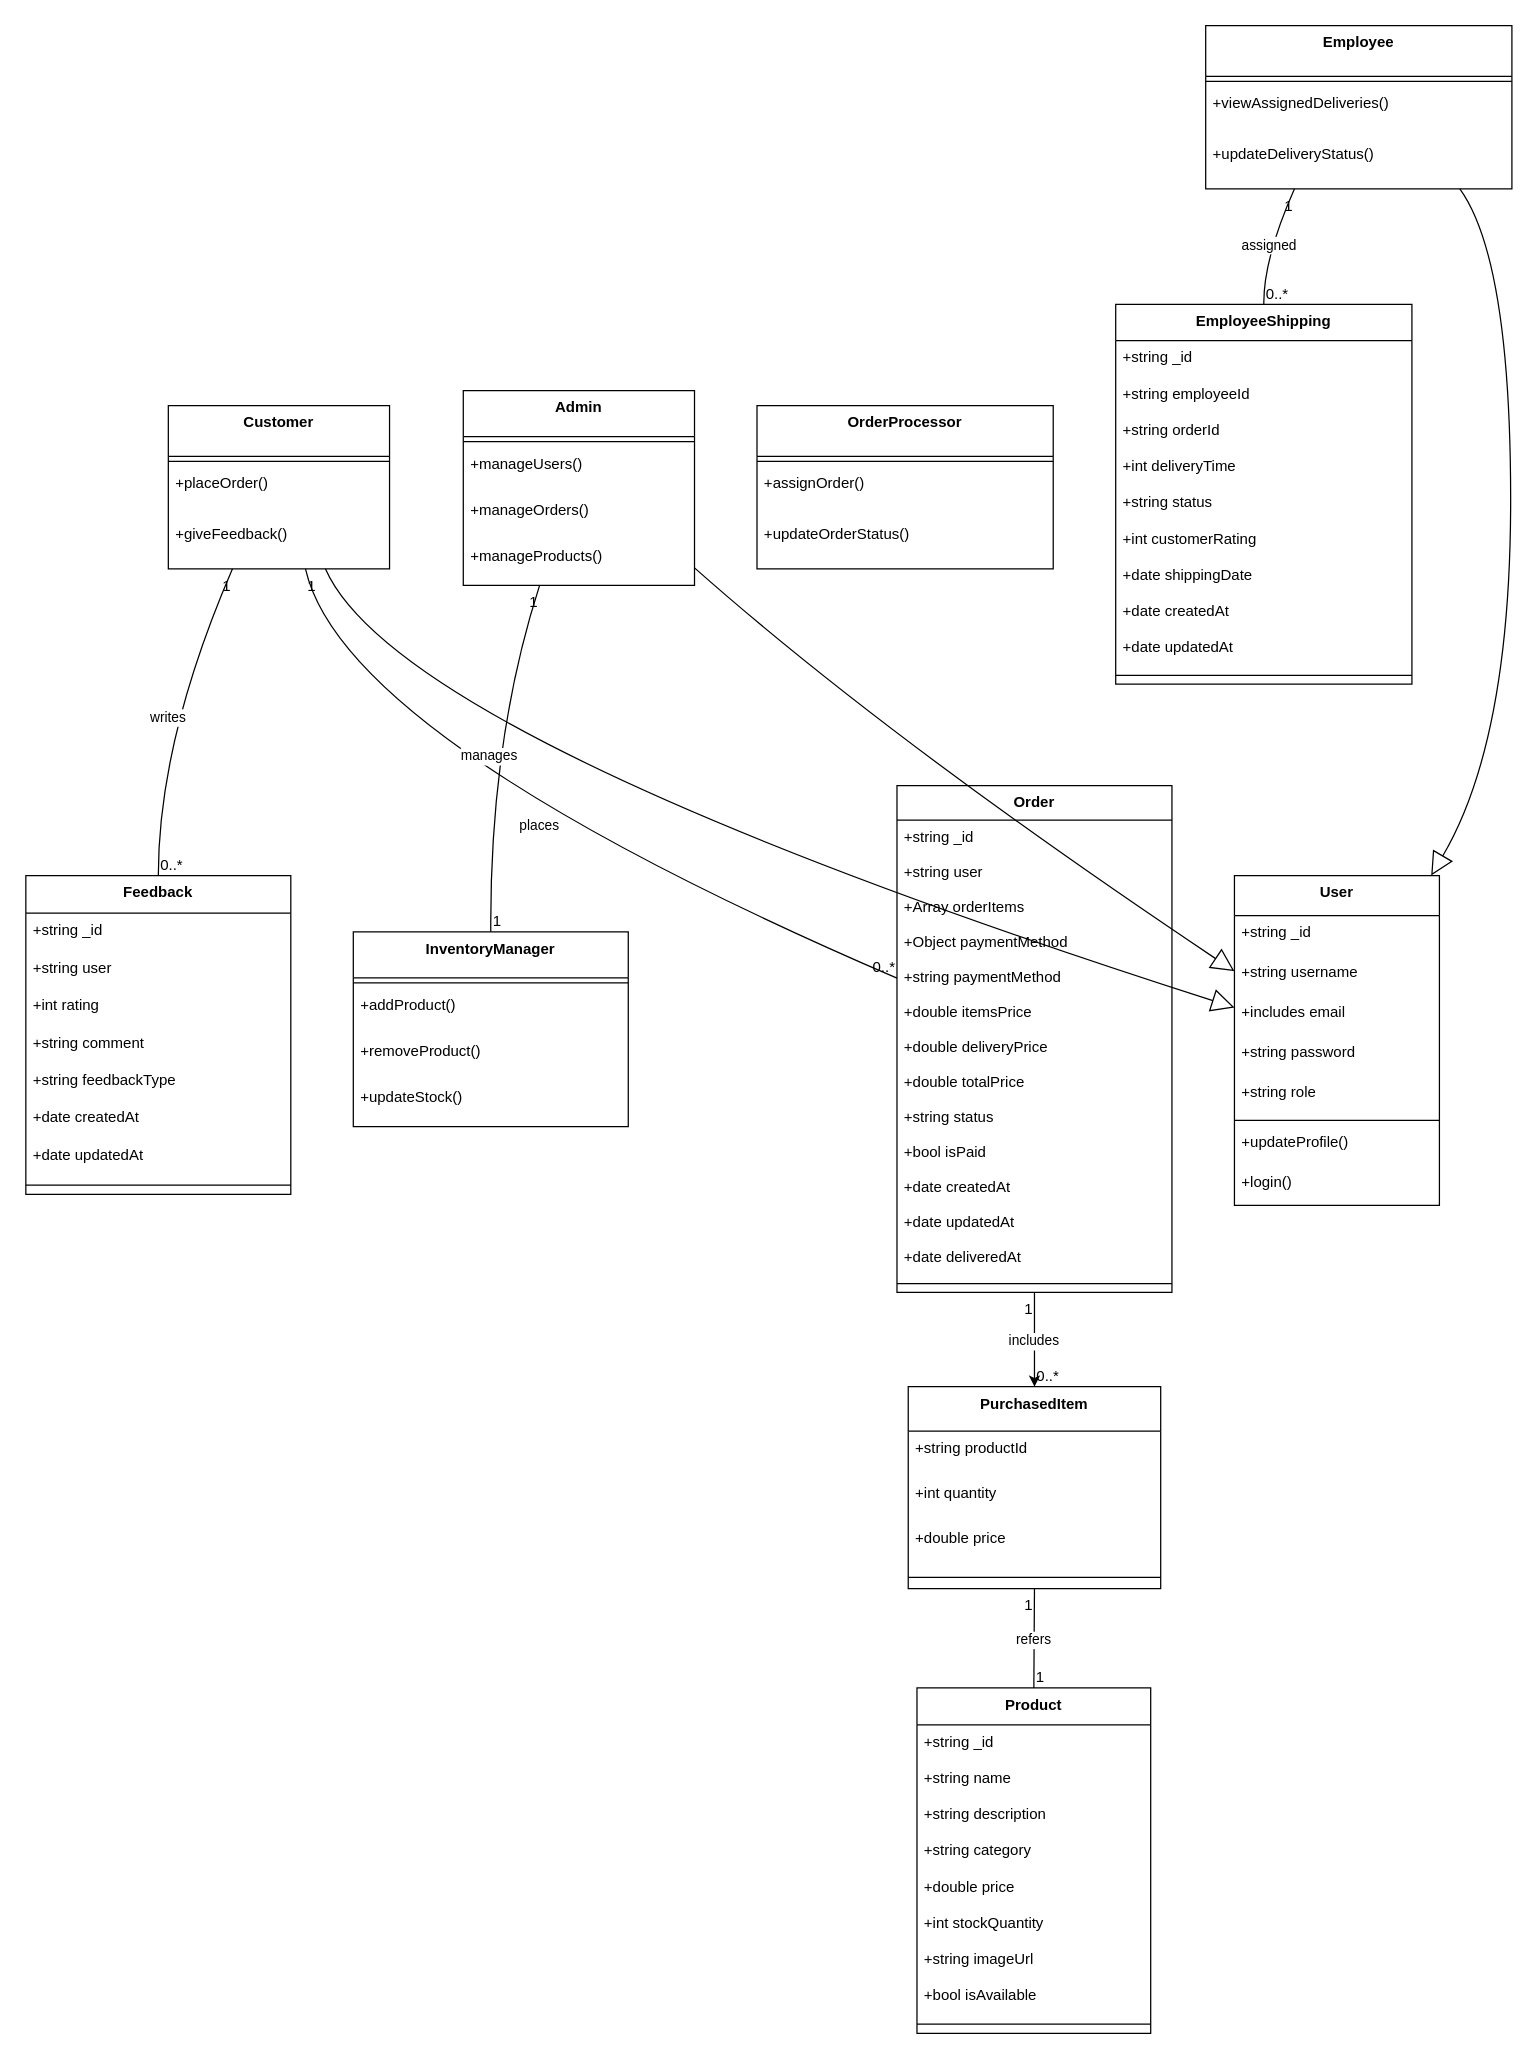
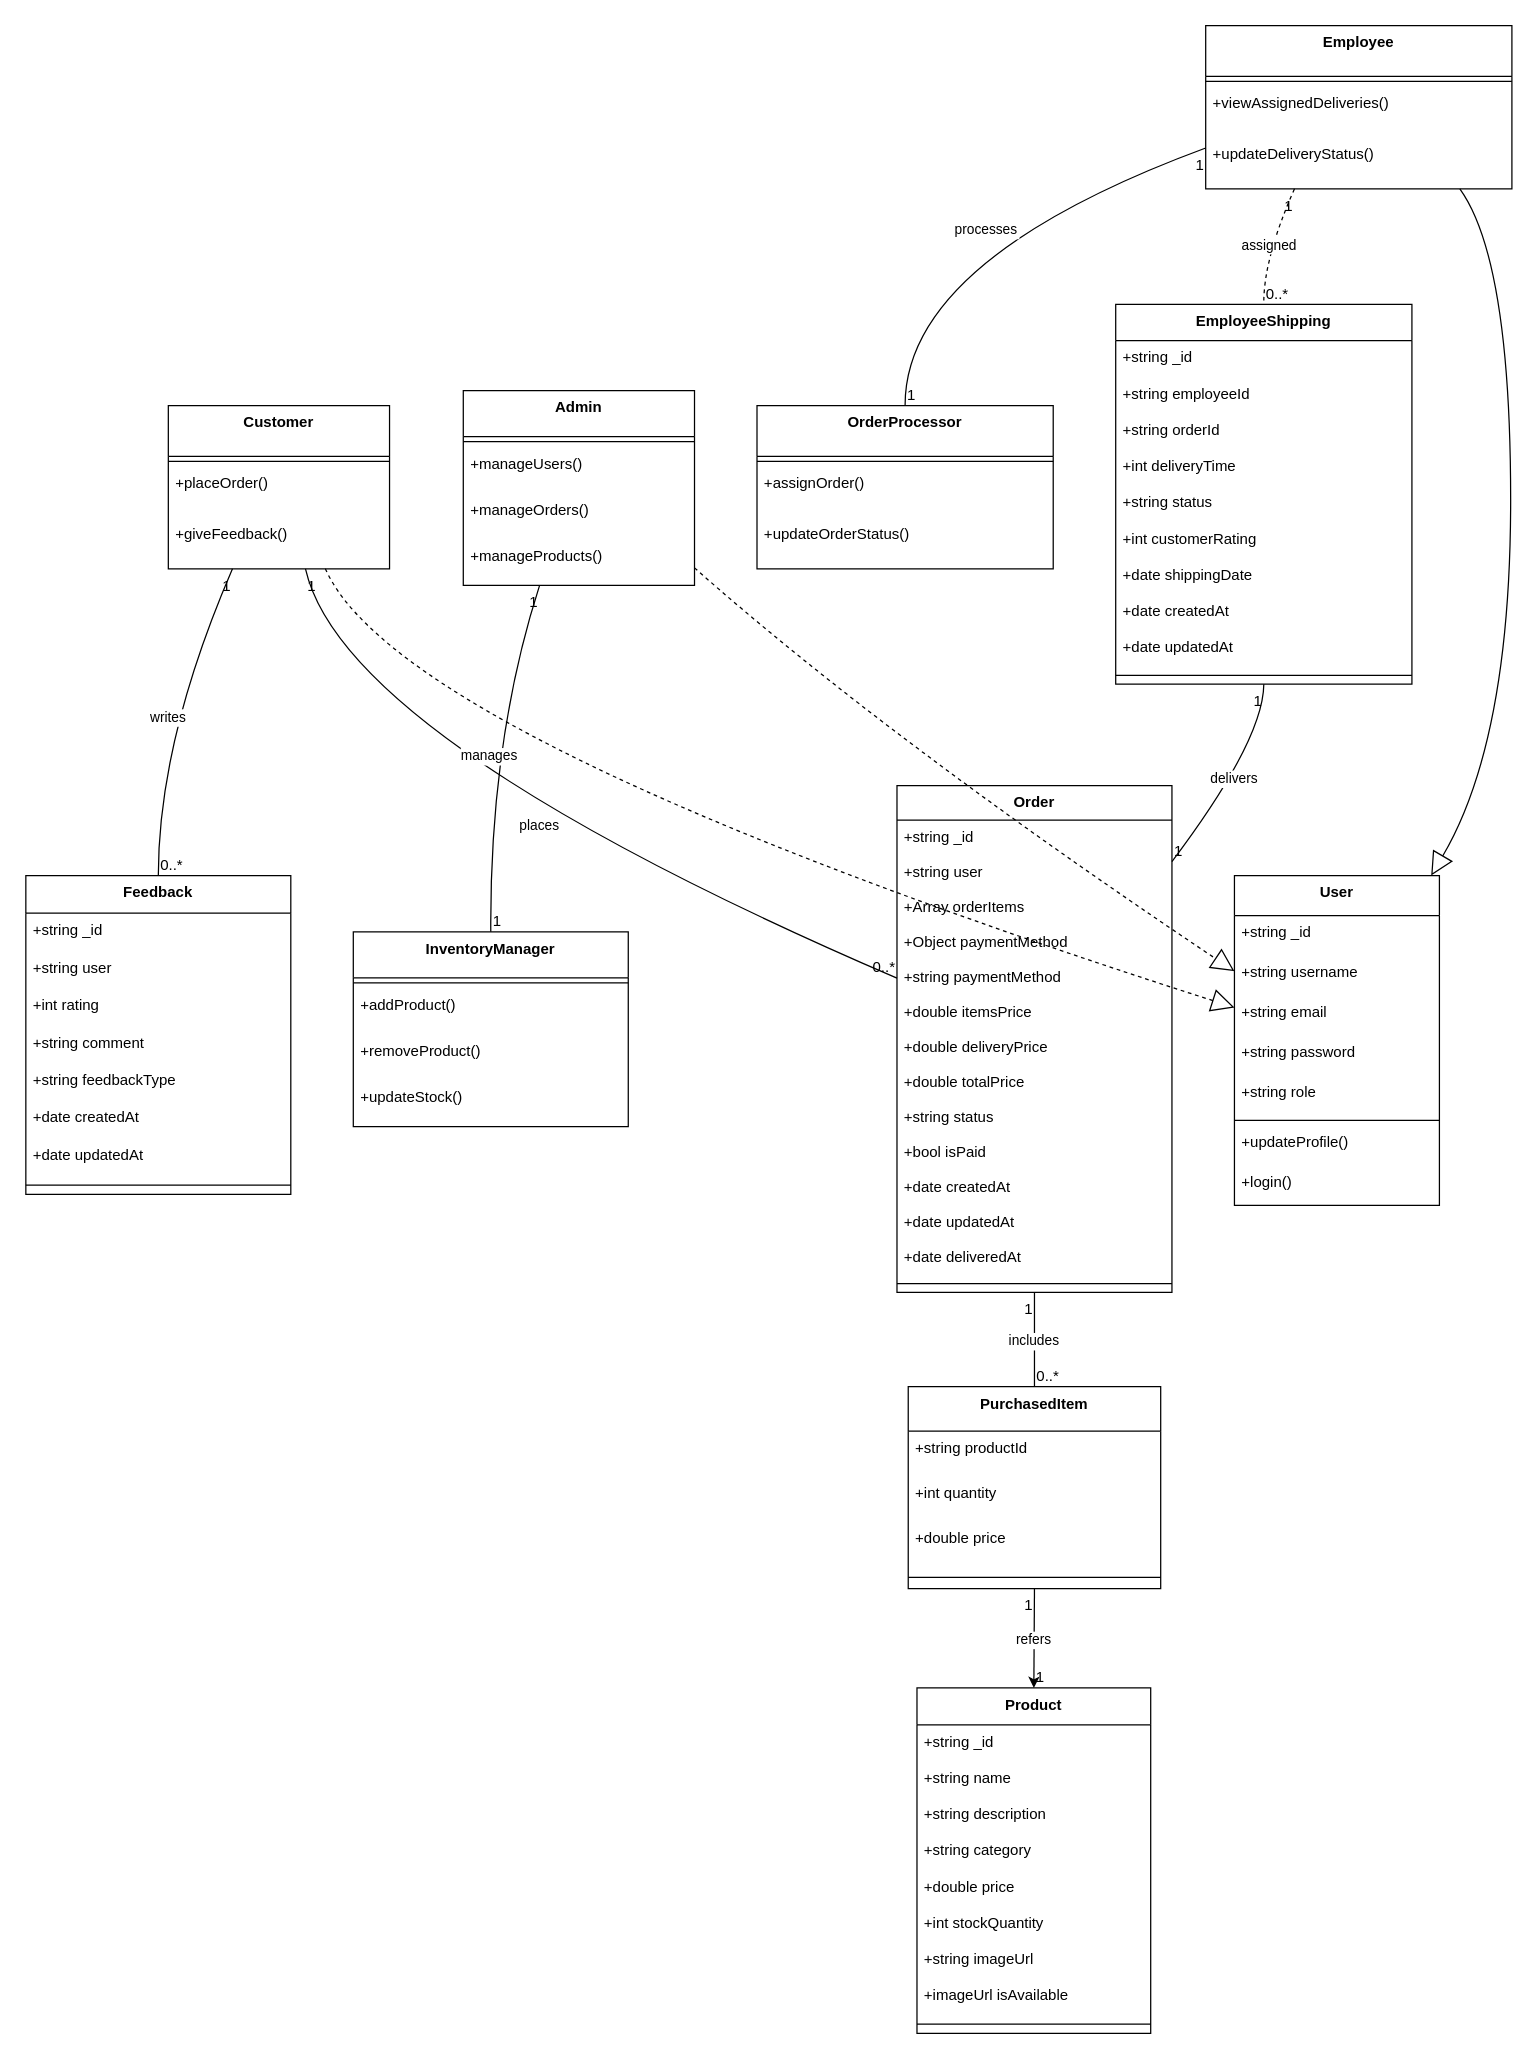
edge "Employee" -- "EmployeeShipping": style solid -> dashed
edge "Employee" -- "OrderProcessor": added, labels "1", "processes", "1"
edge "Admin" -> "User": style solid -> dashed
edge "Customer" -> "User": style solid -> dashed
edge "EmployeeShipping" -- "Order": added, labels "1", "delivers", "1"
node "+includes email": label "+includes email" -> "+string email"
edge "Order" -> "PurchasedItem": arrowhead classic -> none
edge "PurchasedItem" -- "Product": arrowhead none -> classic
node "+bool isAvailable": label "+bool isAvailable" -> "+imageUrl isAvailable"
